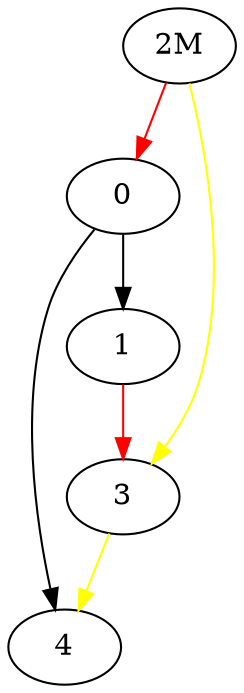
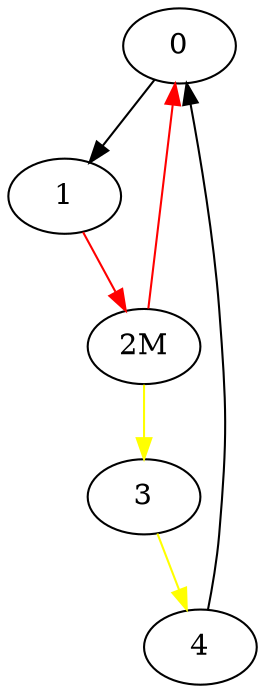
edge "0" -> "4": reversed
edge "1" -> "3": now "1" -> "2M"
